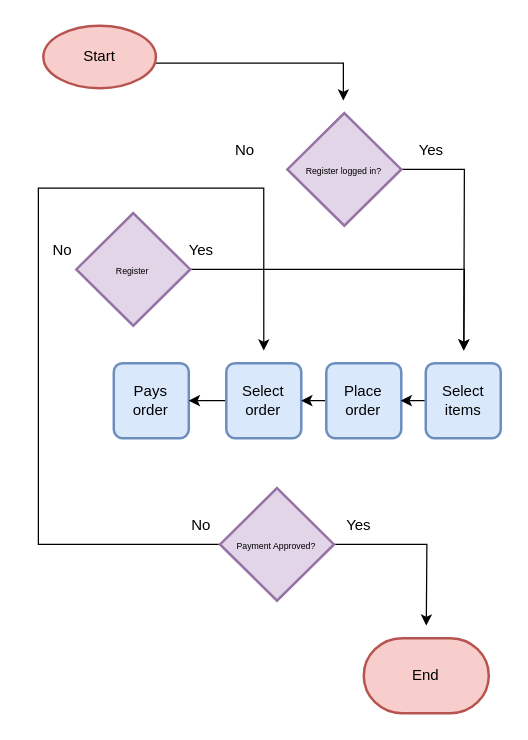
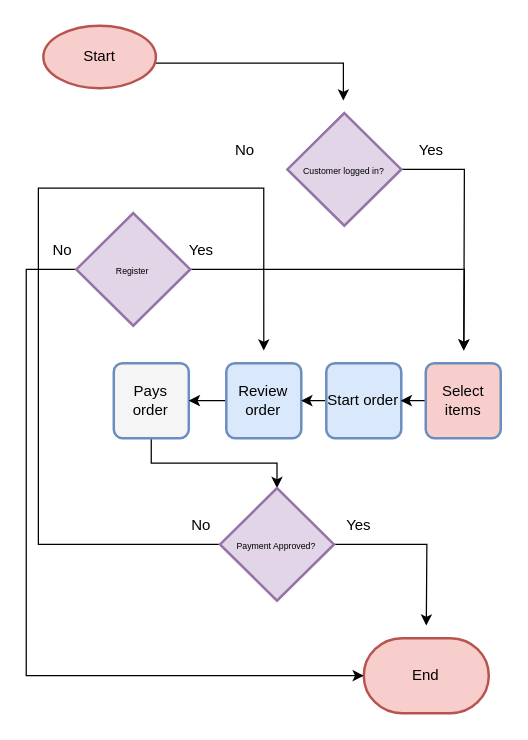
node "Register logged in?": label "Register logged in?" -> "Customer logged in?"
node "Pays order": fillcolor #dae8fc -> #f5f5f5
node "Select order": label "Select order" -> "Review order"
node "Place order": label "Place order" -> "Start order"
node "Select items": fillcolor #dae8fc -> #f8cecc
edge "Pays order" -> "Payment Approved?": added
edge "Register" -> "End": added
